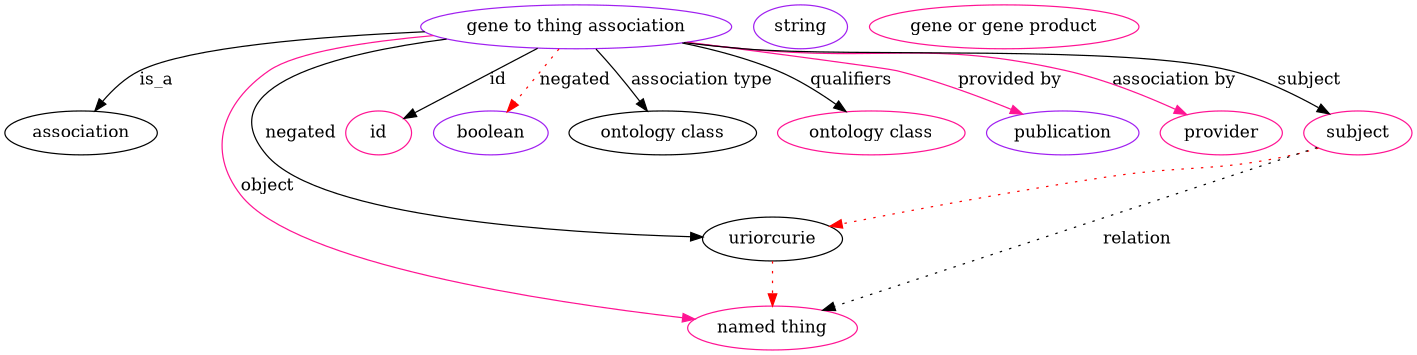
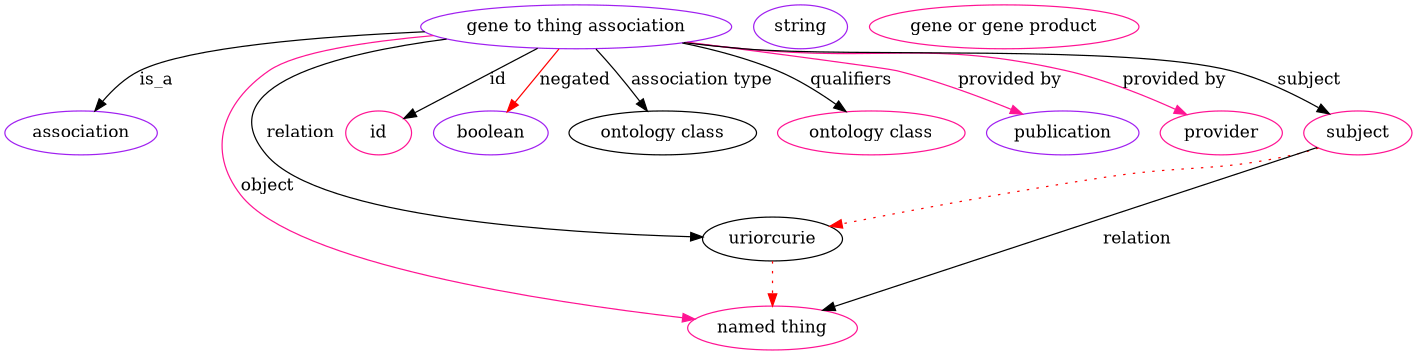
edge "gene to thing association" -> "boolean": style dotted -> solid
edge "gene to thing association" -> "provider": label "association by" -> "provided by"
node "association": color black -> purple
edge "gene to thing association" -> "uriorcurie": label "negated" -> "relation"
edge "subject" -> "named thing": style dotted -> solid
